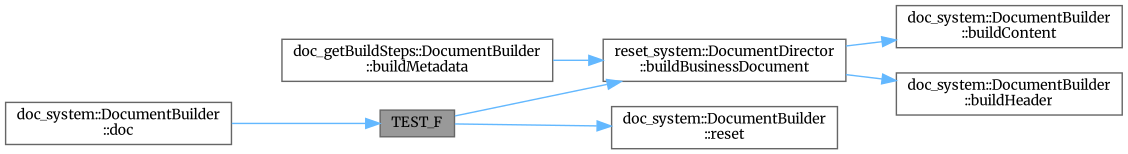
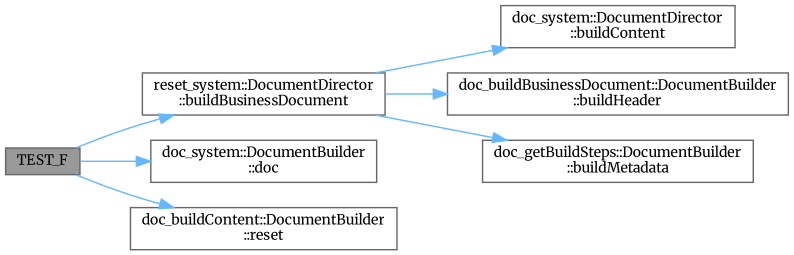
node "doc_system::DocumentBuilder ::buildContent": label "doc_system::DocumentBuilder ::buildContent" -> "doc_system::DocumentDirector ::buildContent"
edge "doc_getBuildSteps::DocumentBuilder ::buildMetadata" -> "reset_system::DocumentDirector ::buildBusinessDocument": reversed
node "doc_system::DocumentBuilder ::buildHeader": label "doc_system::DocumentBuilder ::buildHeader" -> "doc_buildBusinessDocument::DocumentBuilder ::buildHeader"
edge "doc_system::DocumentBuilder ::doc" -> "TEST_F": reversed
node "doc_system::DocumentBuilder ::reset": label "doc_system::DocumentBuilder ::reset" -> "doc_buildContent::DocumentBuilder ::reset"
